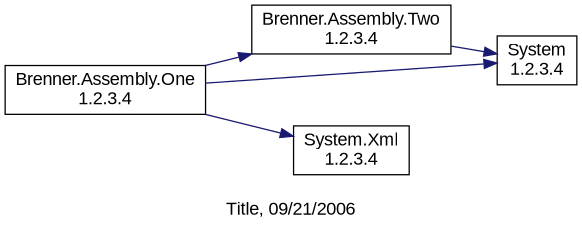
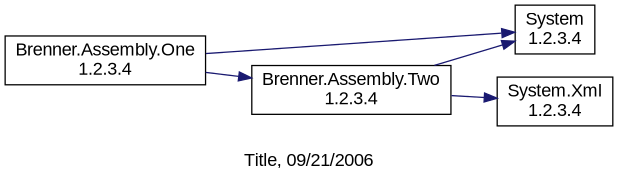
edge "Brenner.Assembly.One 1.2.3.4" -> "System.Xml 1.2.3.4": now "Brenner.Assembly.Two 1.2.3.4" -> "System.Xml 1.2.3.4"
